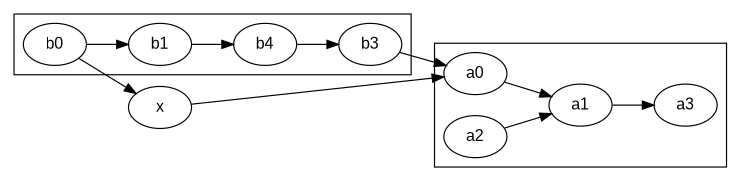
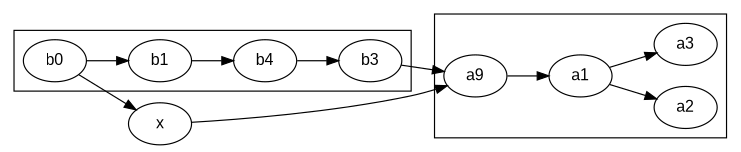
node "a0": label "a0" -> "a9"
edge "a2" -> "a1": reversed
